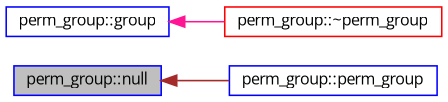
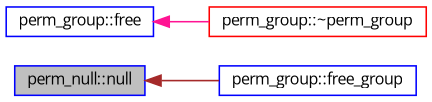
node "perm_group::group": label "perm_group::group" -> "perm_group::free"
node "perm_group::null": label "perm_group::null" -> "perm_null::null"
node "perm_group::perm_group": label "perm_group::perm_group" -> "perm_group::free_group"
